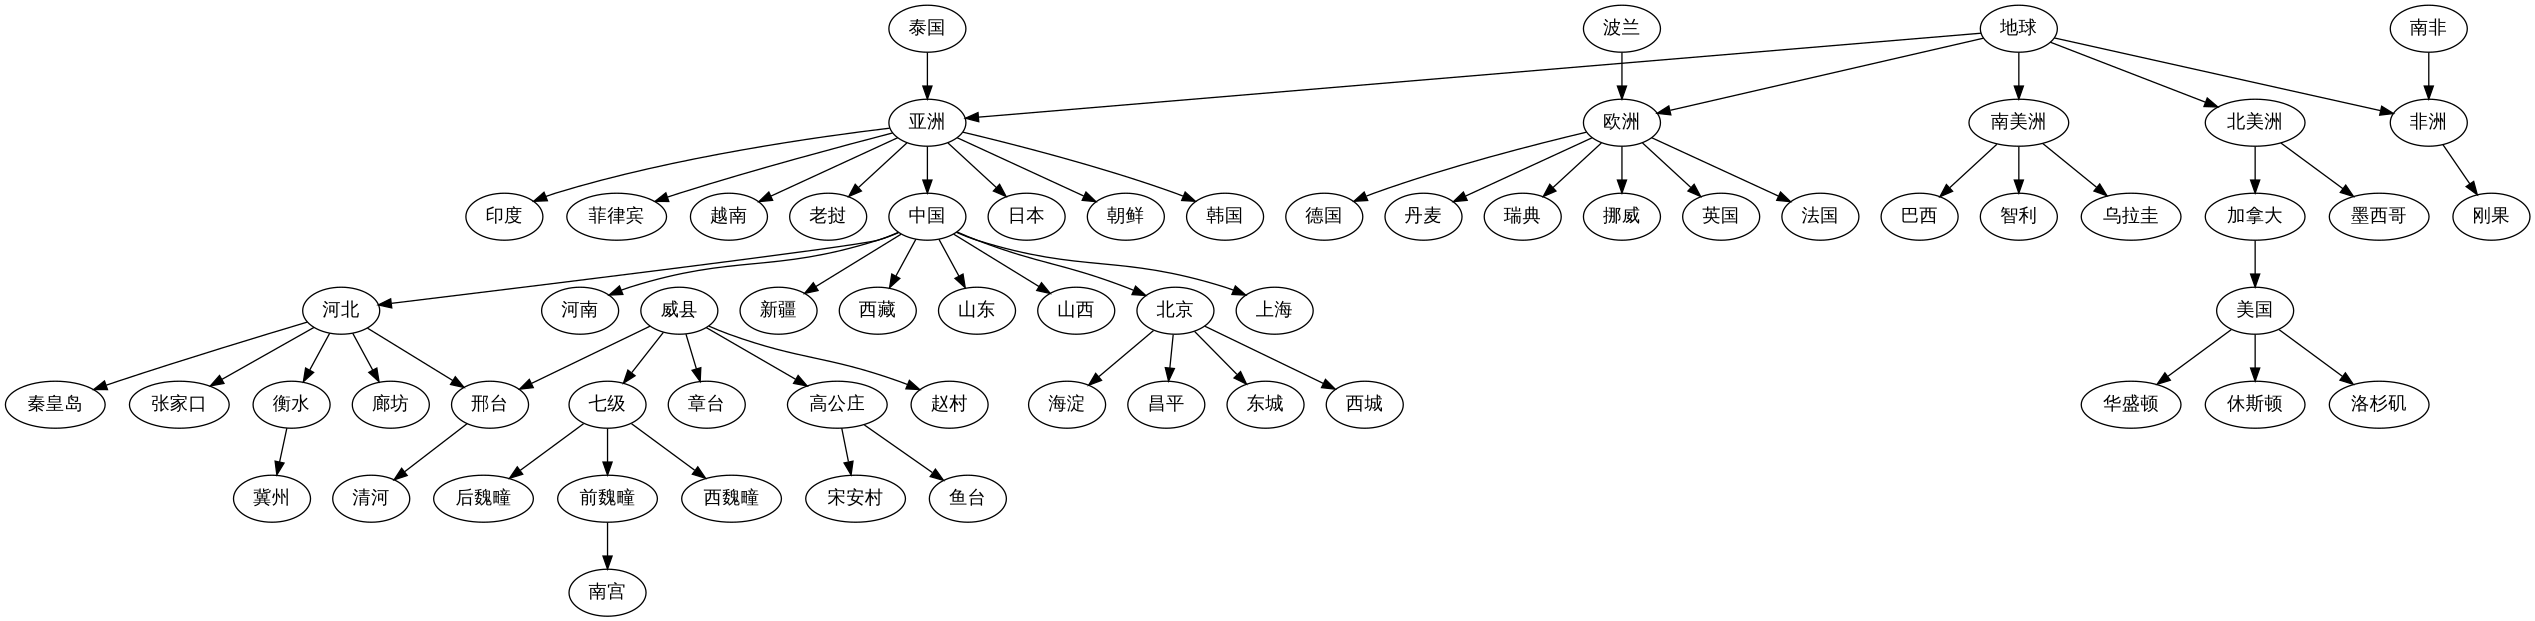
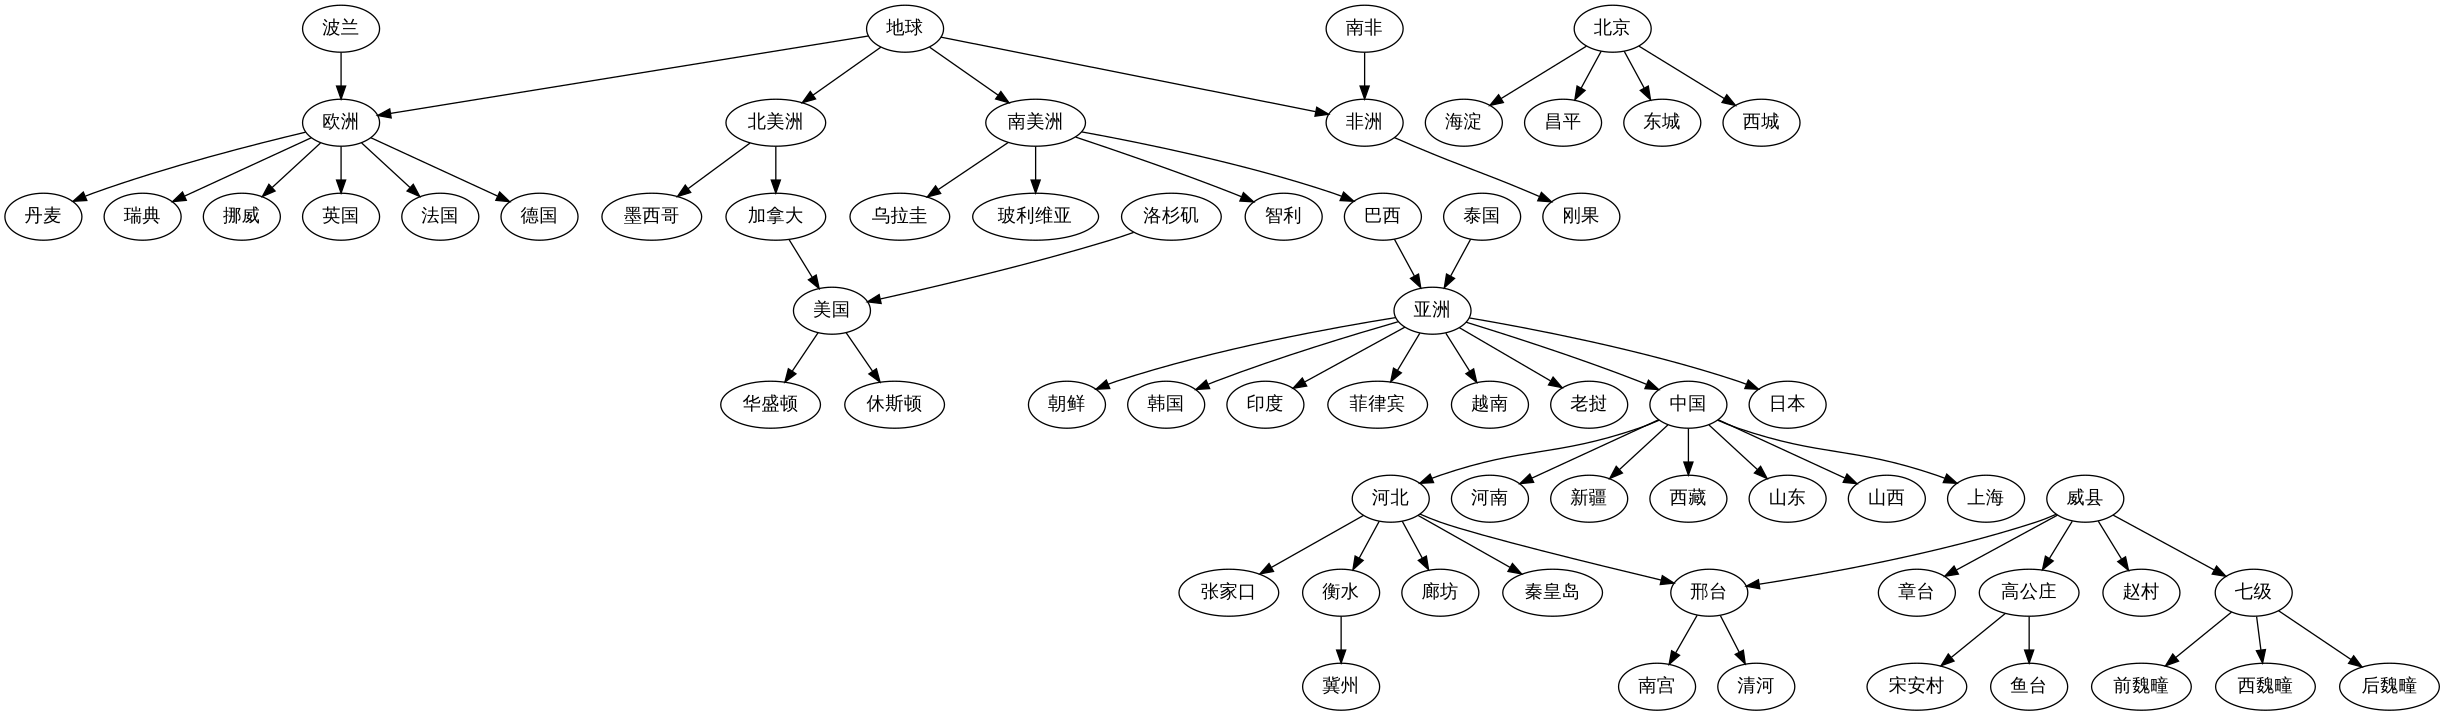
edge "地球" -> "亚洲": now "巴西" -> "亚洲"
node "玻利维亚": added
edge "中国" -> "北京": removed
edge "美国" -> "洛杉矶": reversed
edge "前魏疃" -> "南宫": now "邢台" -> "南宫"
